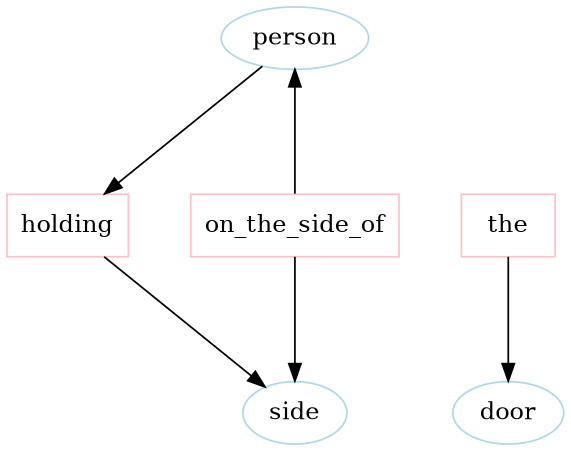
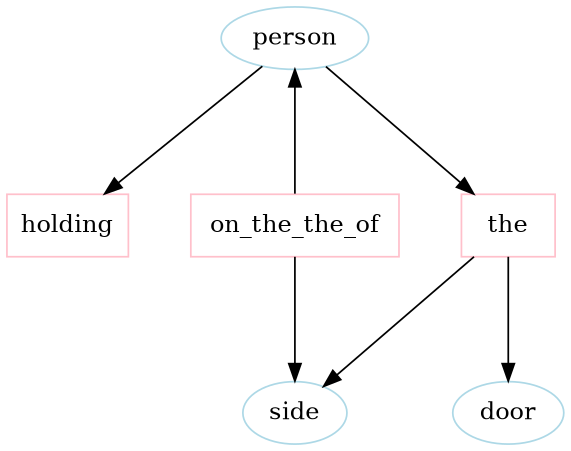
edge "person" -> "the": added
node "on_the_side_of": label "on_the_side_of" -> "on_the_the_of"
edge "holding" -> "side": now "the" -> "side"
